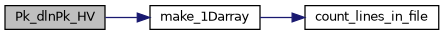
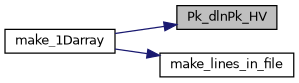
edge "Pk_dlnPk_HV" -> "make_1Darray": reversed
node "count_lines_in_file": label "count_lines_in_file" -> "make_lines_in_file"
